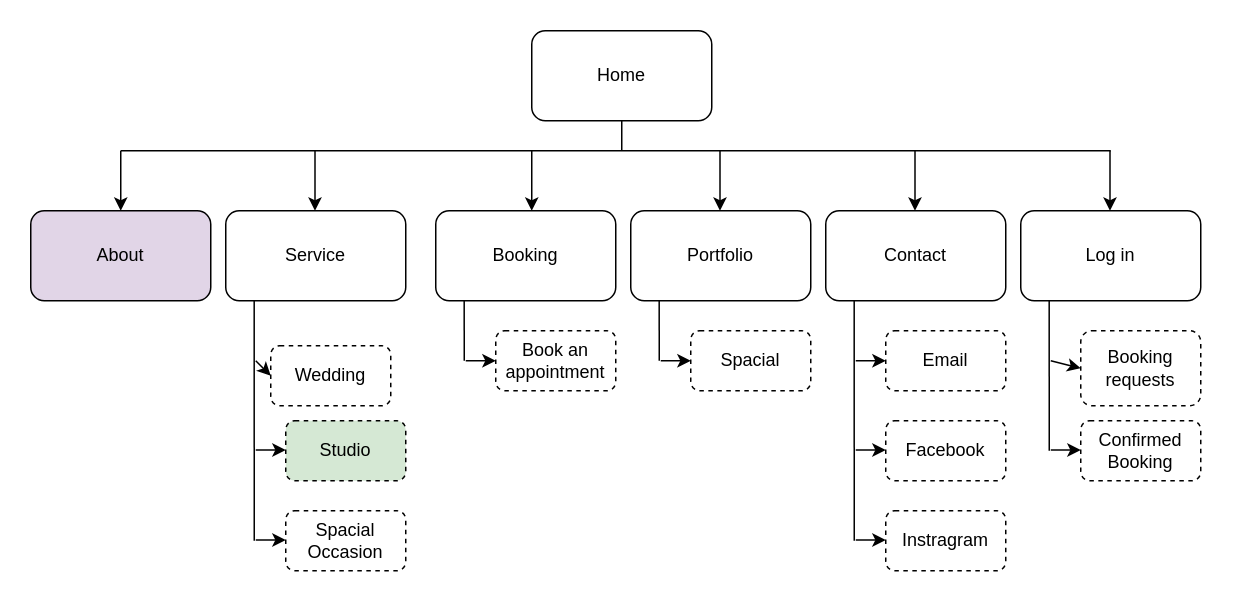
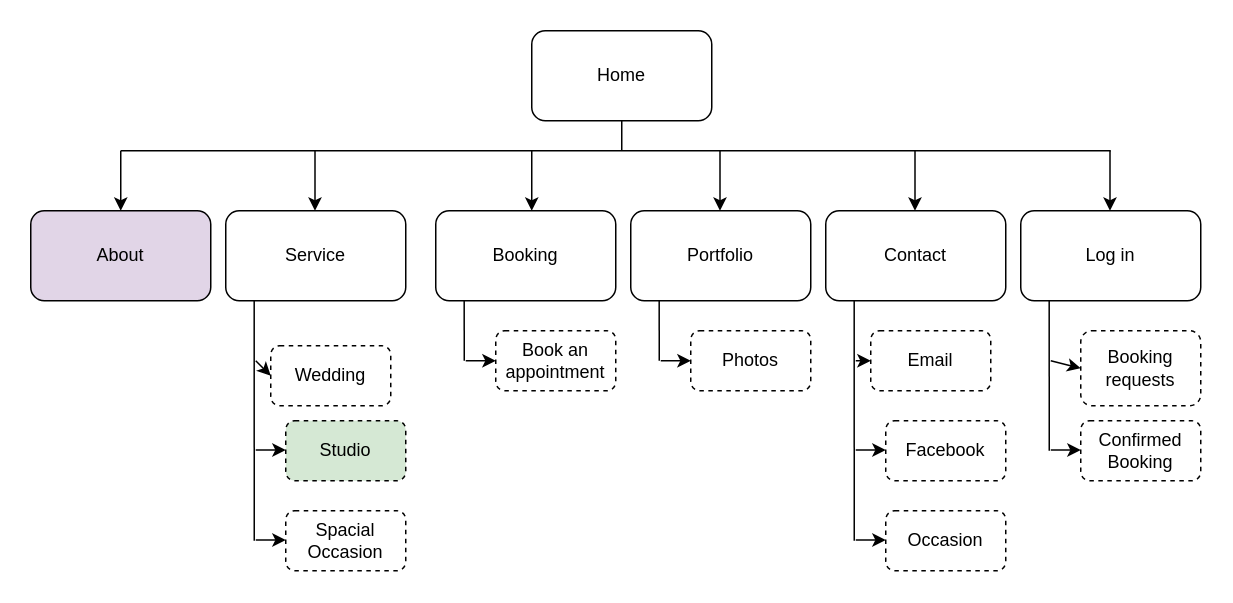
node "Spacial": label "Spacial" -> "Photos"
node "Email": moved (946, 361) -> (931, 361)
node "Instragram": label "Instragram" -> "Occasion"
